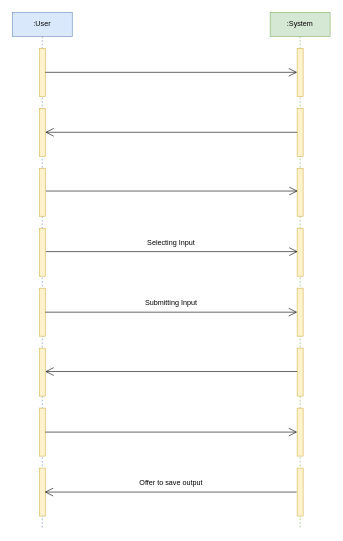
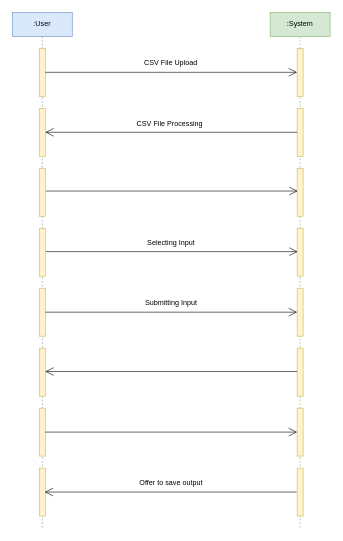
node "CSV File Upload": added
node "CSV File Processing": added
